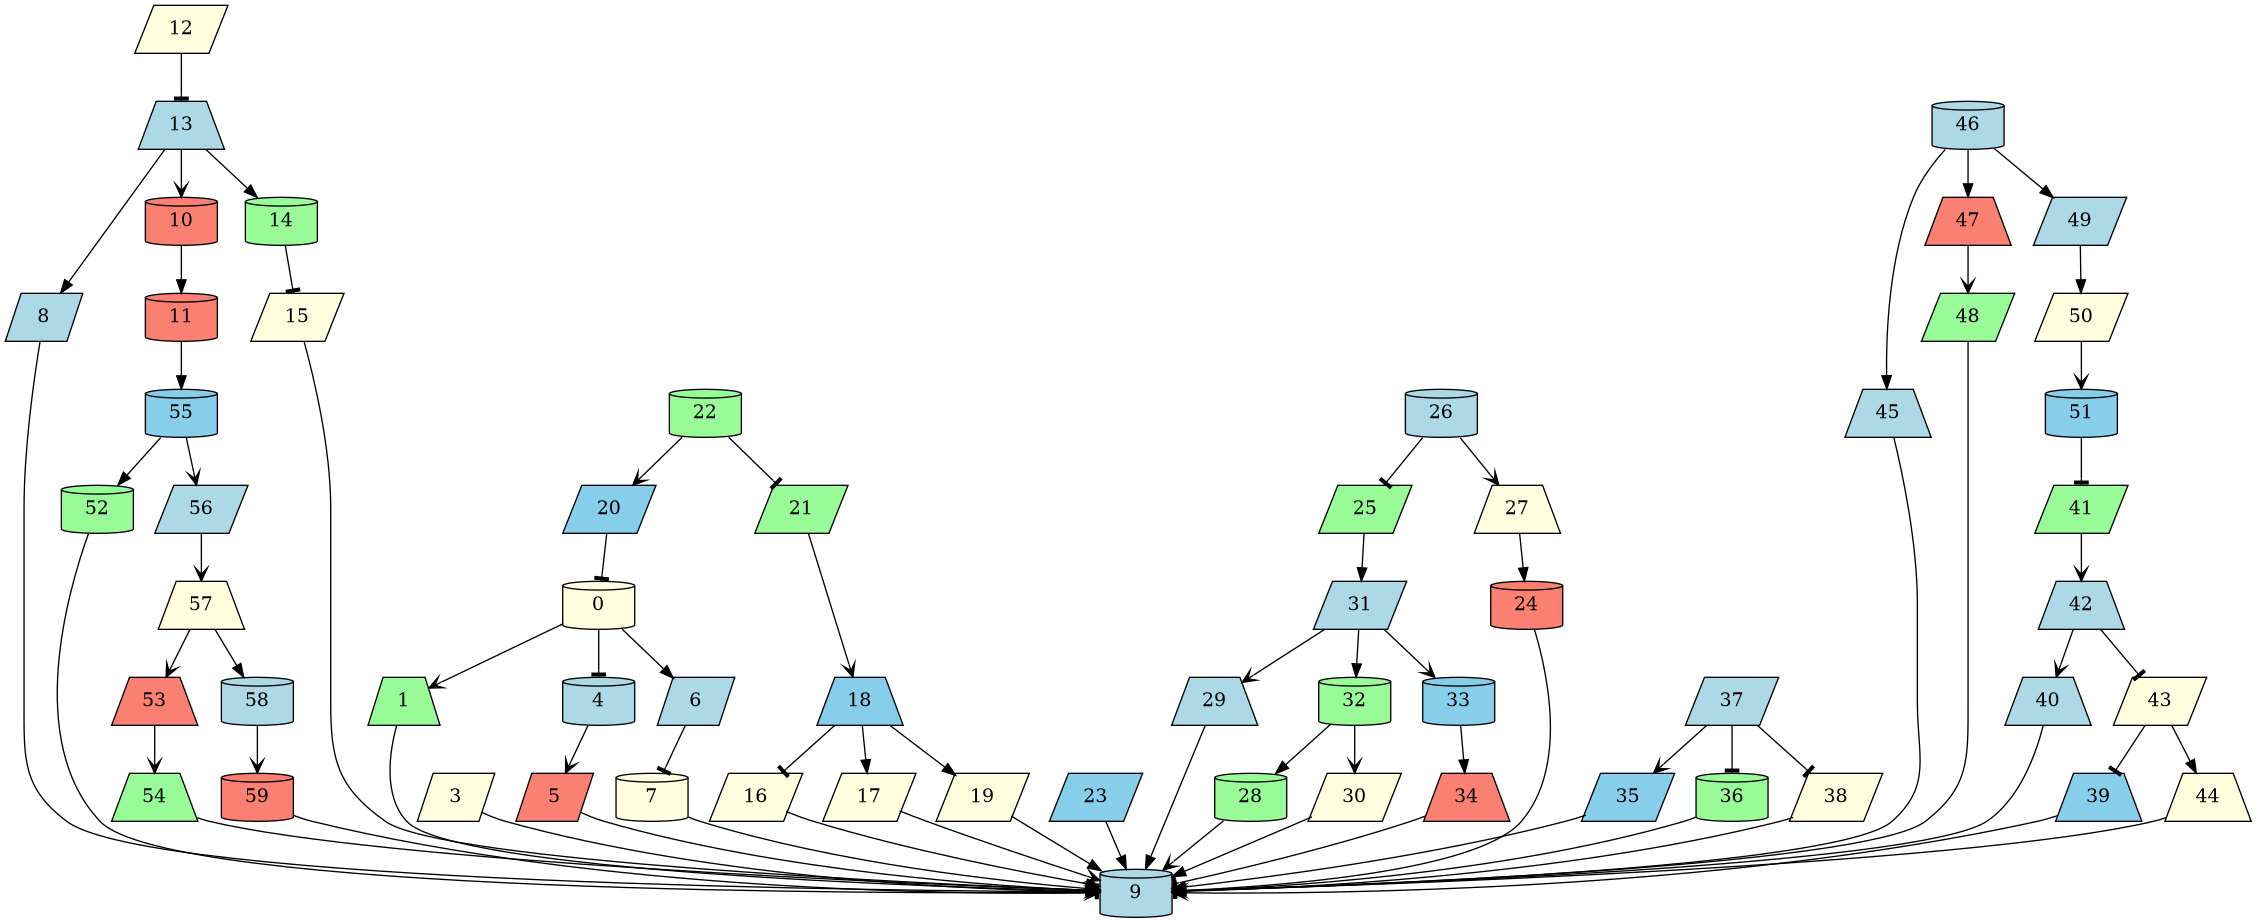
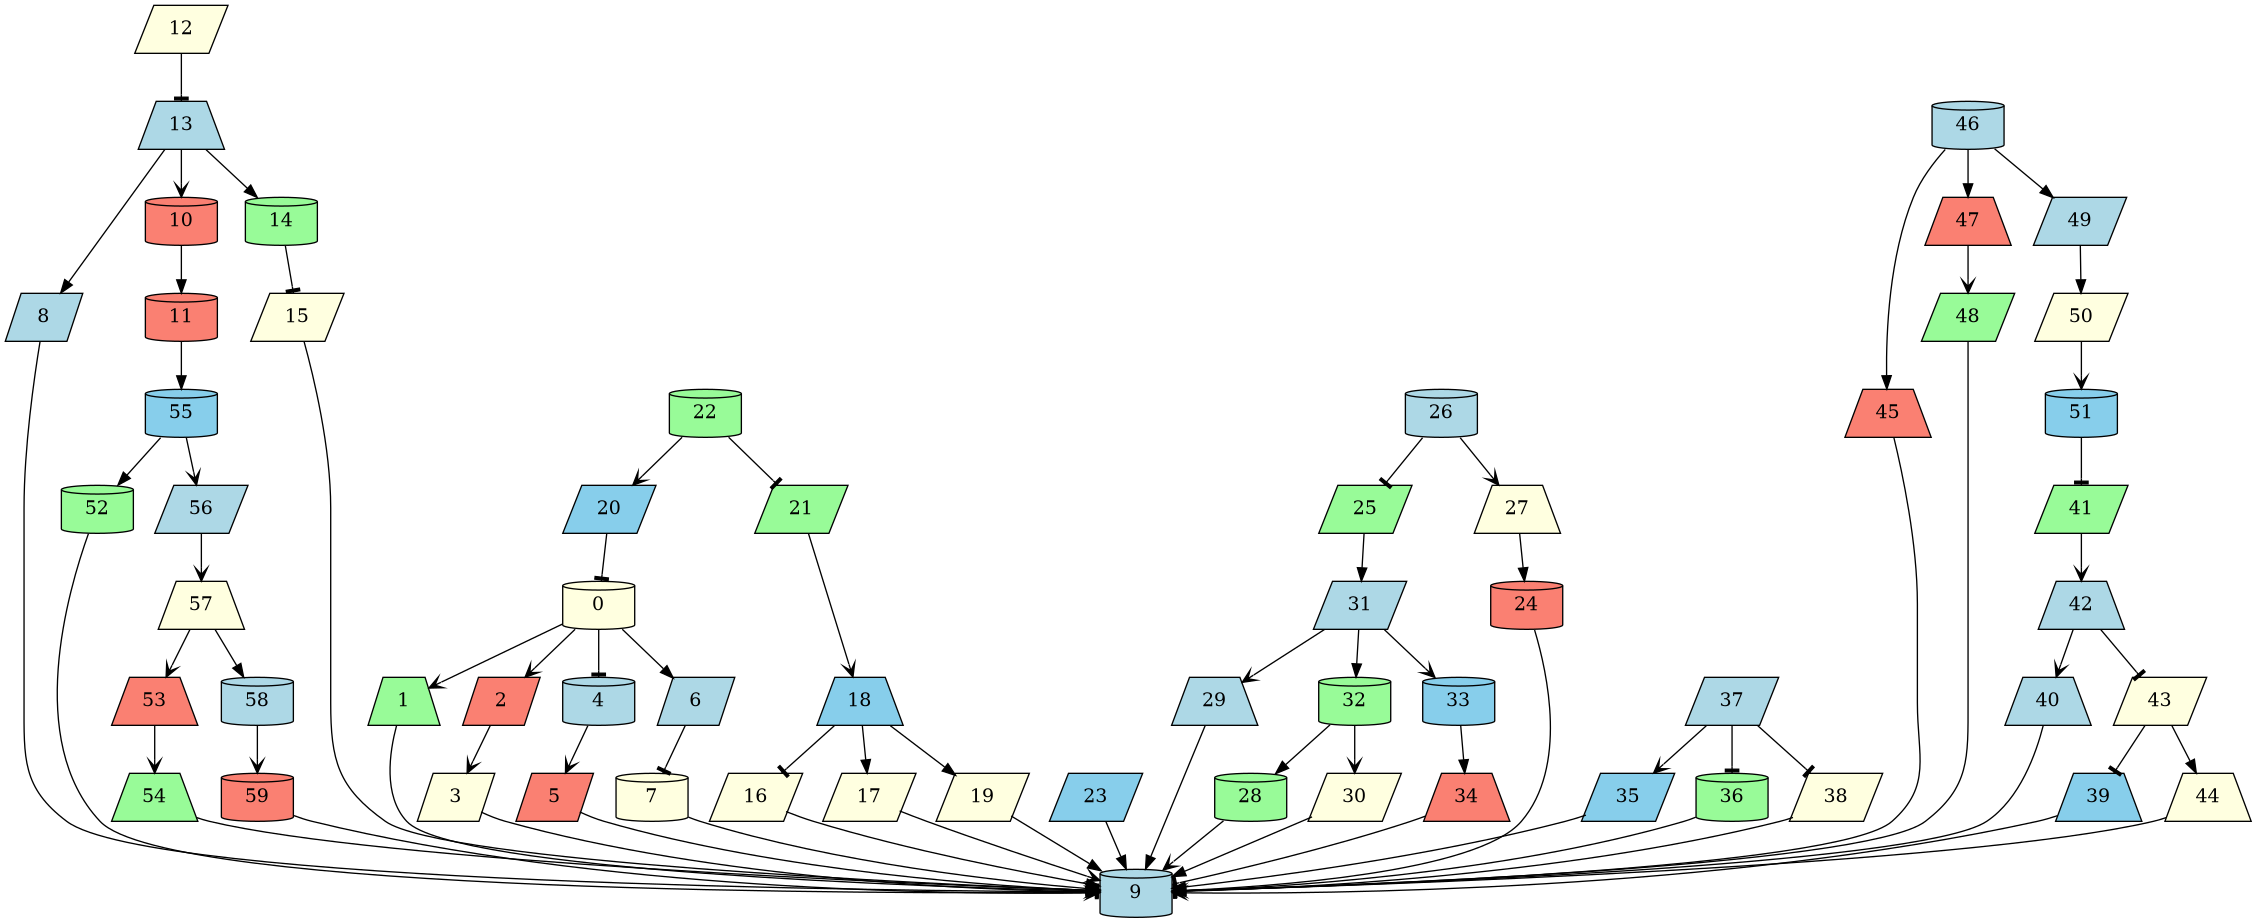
node "45": fillcolor lightblue -> salmon
node "2": added
